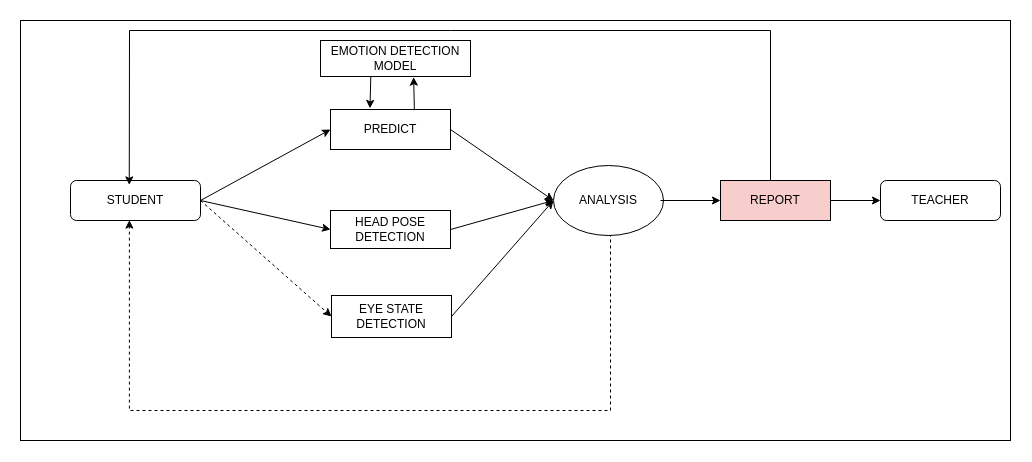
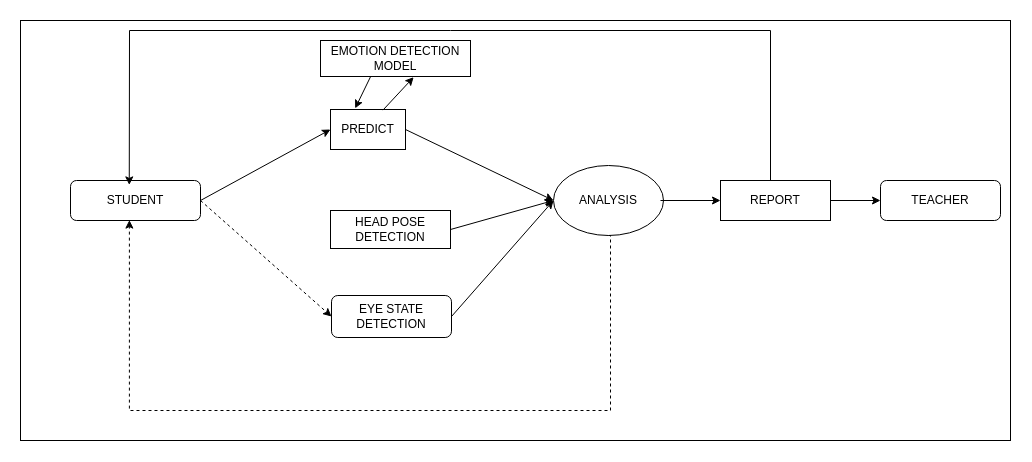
node "PREDICT": size 120x40 -> 75x40
node "REPORT": fillcolor #f8cecc -> #ffffff
edge "STUDENT" -> "HEAD POSE DETECTION": removed
node "EYE STATE DETECTION": shape rectangle -> rounded rectangle
